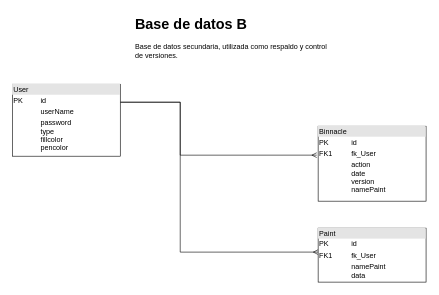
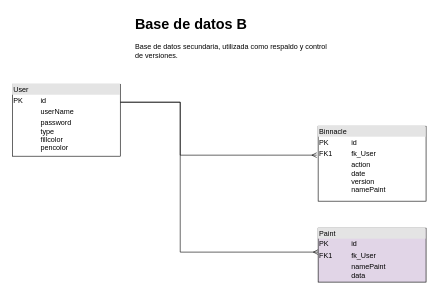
node "Paint PK id FK1 fk_User namePaint data": fillcolor #ffffff -> #e1d5e7
